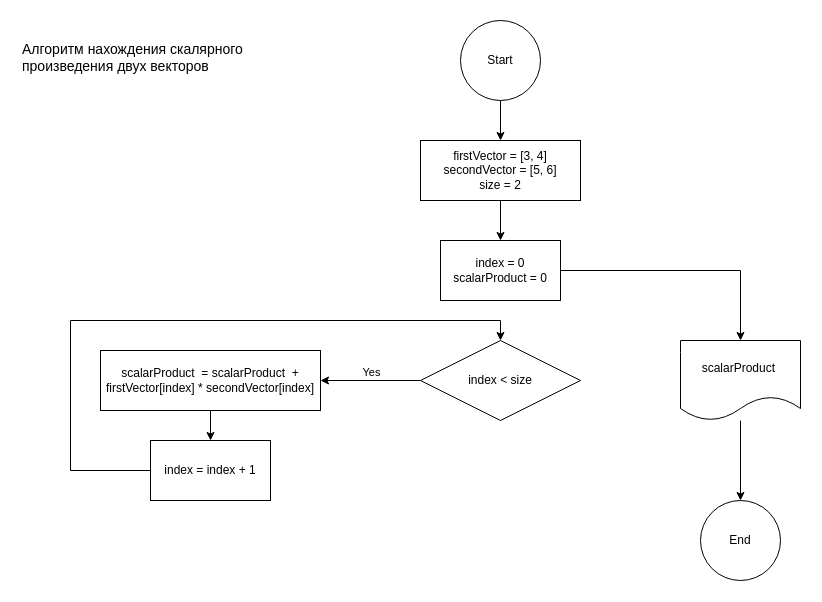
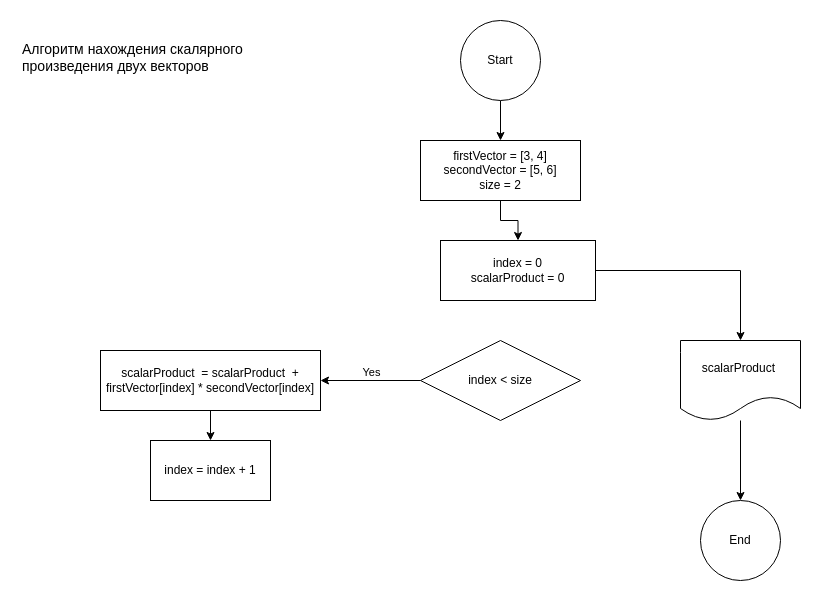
node "index = 0 scalarProduct = 0": size 120x60 -> 155x60
edge "index = index + 1" -> "index < size": removed
